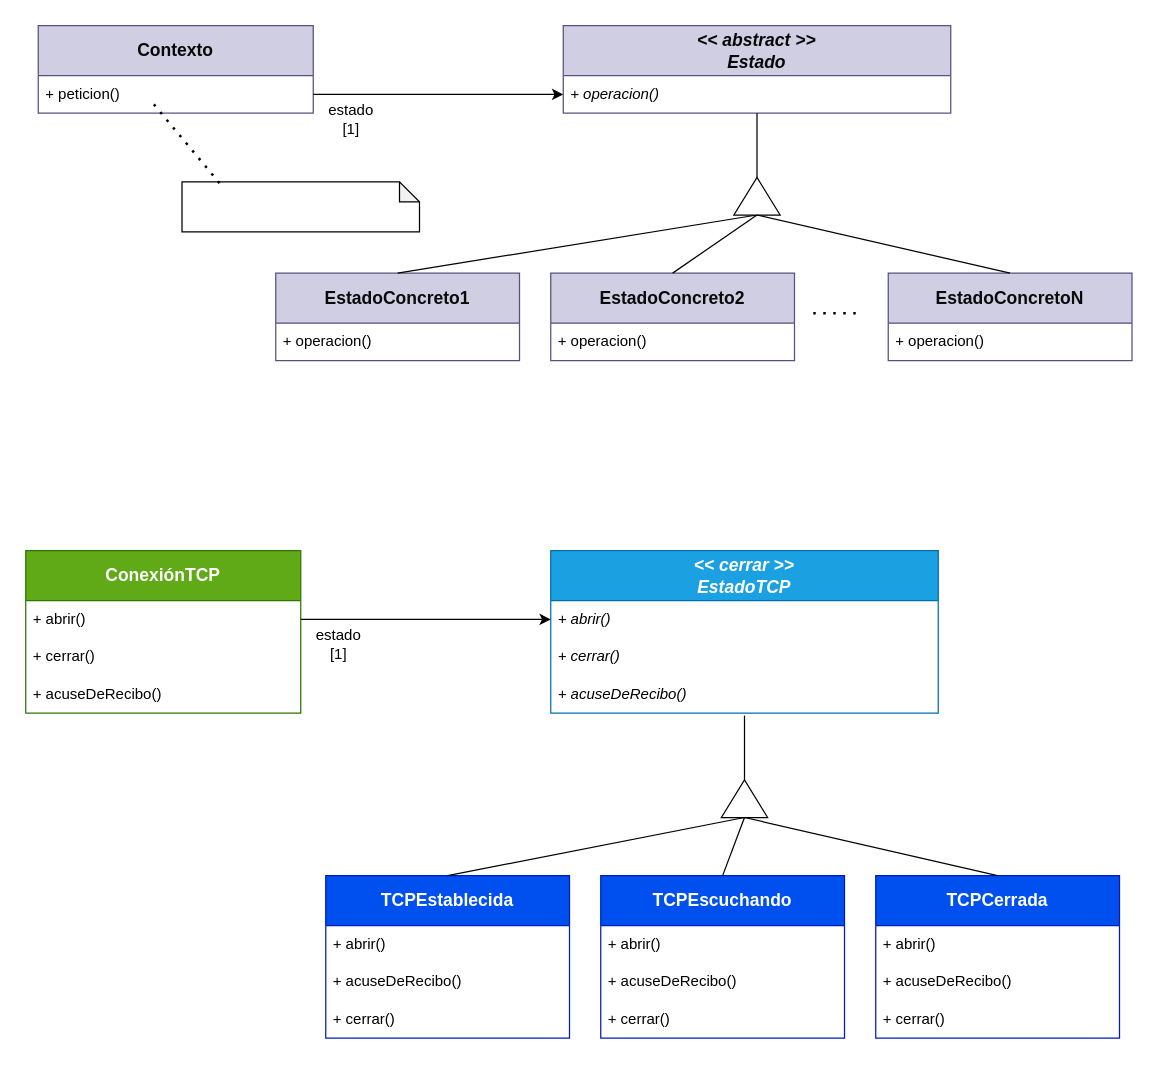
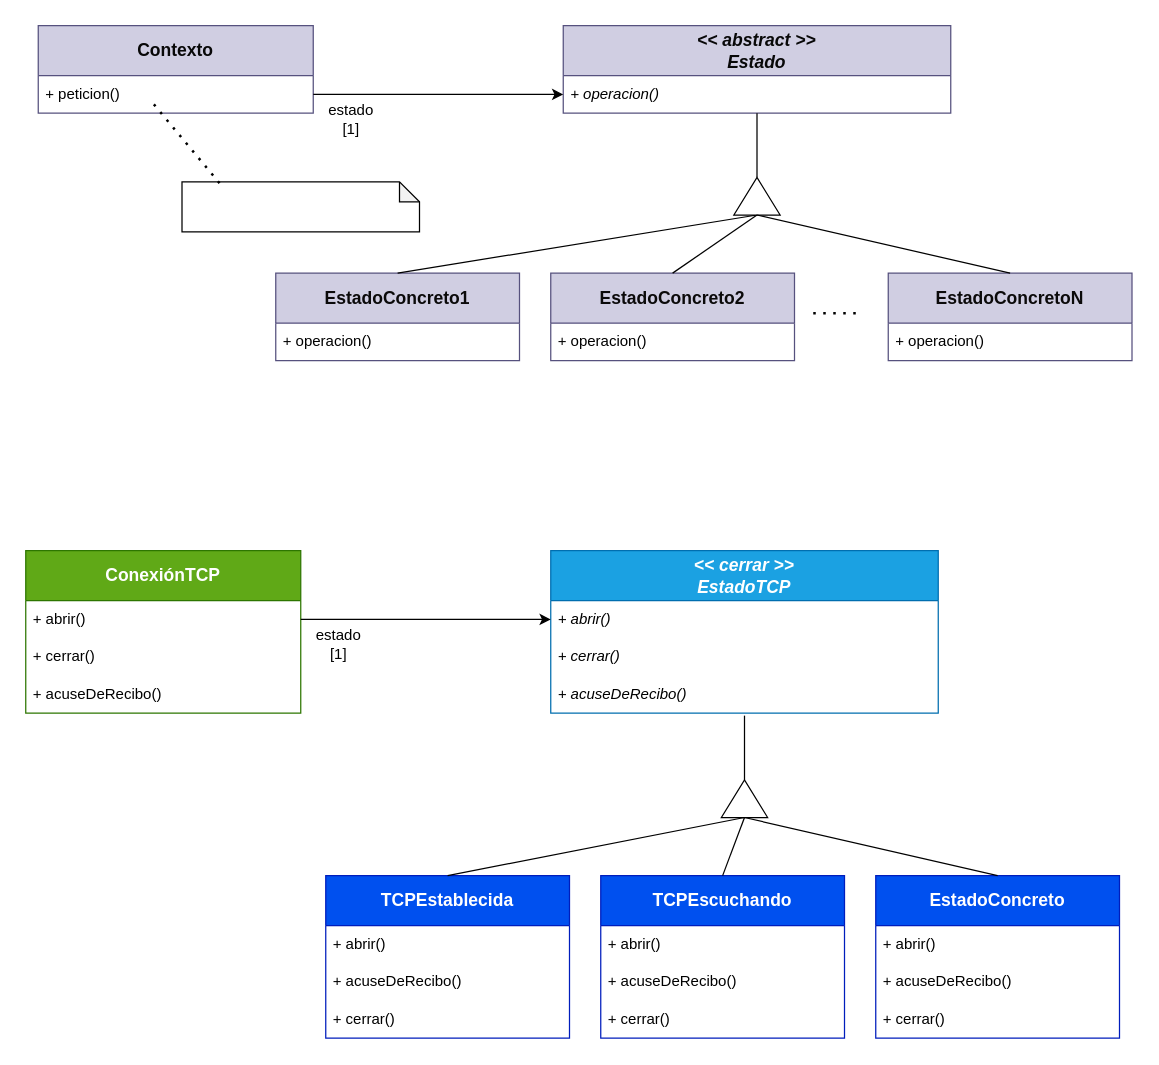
node "TCPCerrada": label "TCPCerrada" -> "EstadoConcreto"
